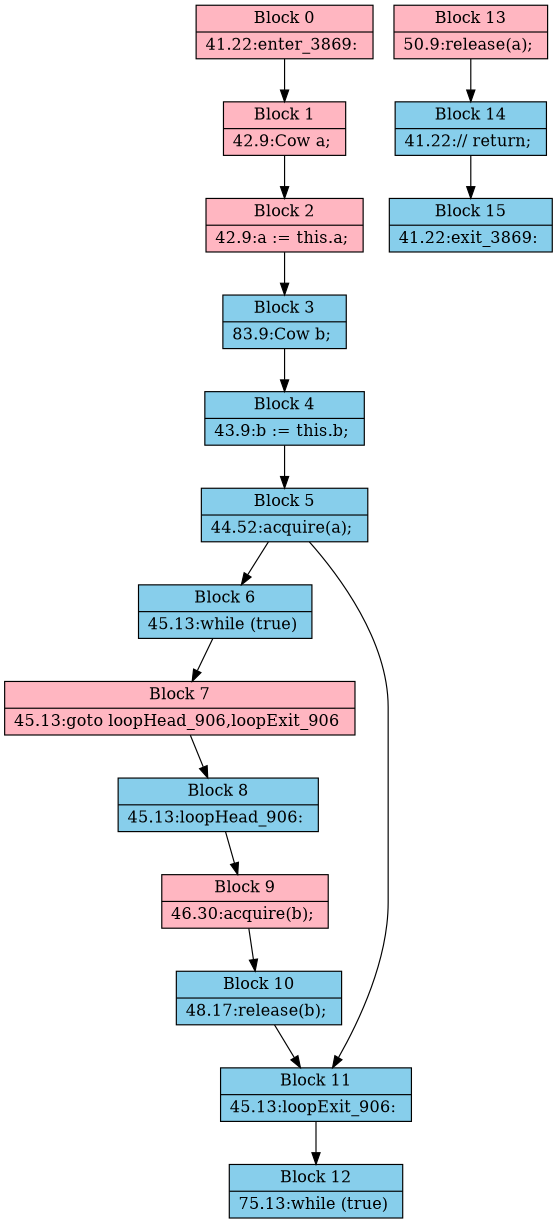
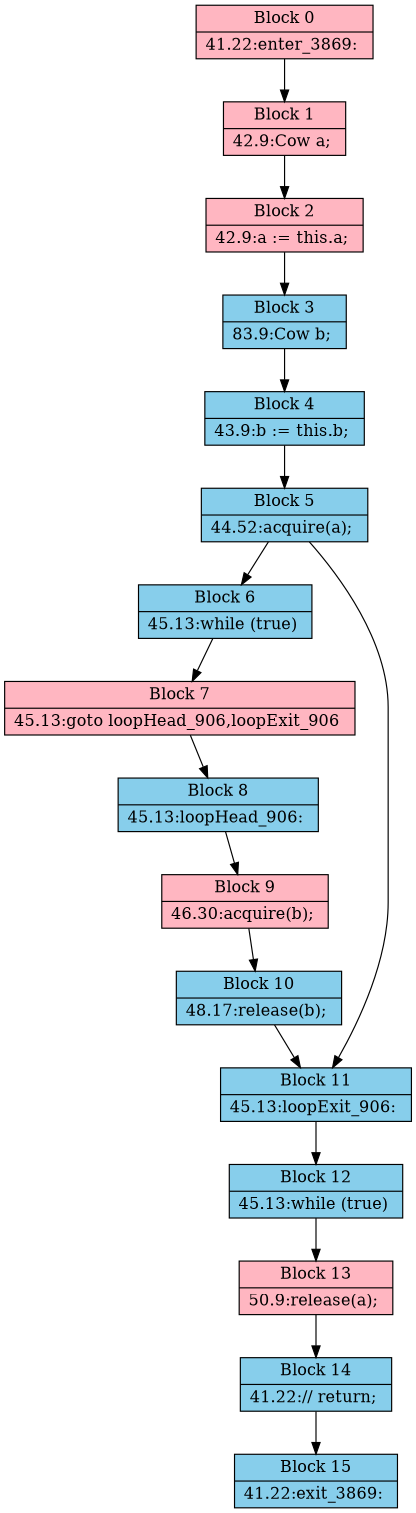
node "Block 12": text "75.13:while (true)" -> "45.13:while (true)"
edge "Block 12" -> "Block 13": added
